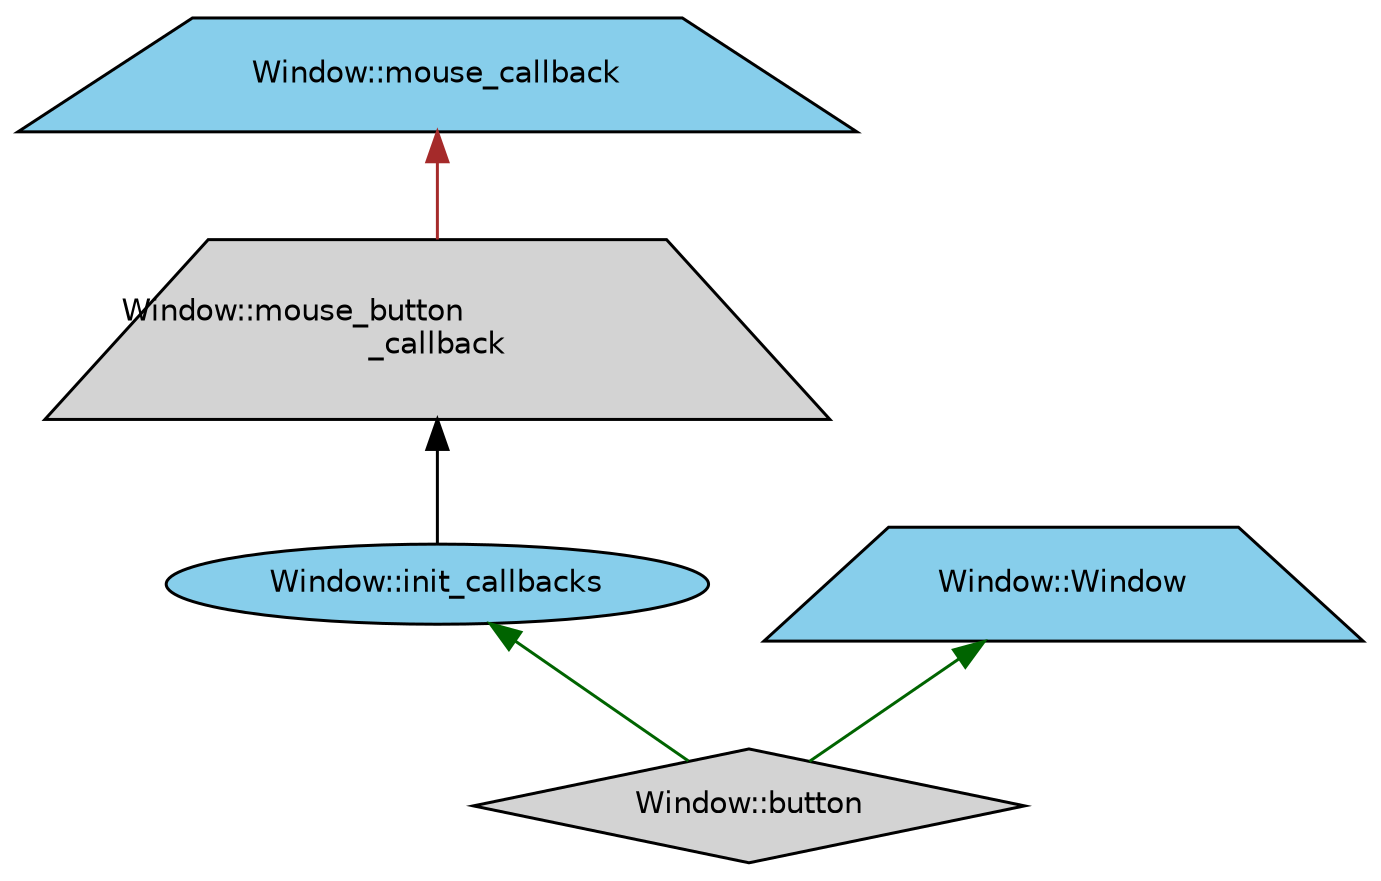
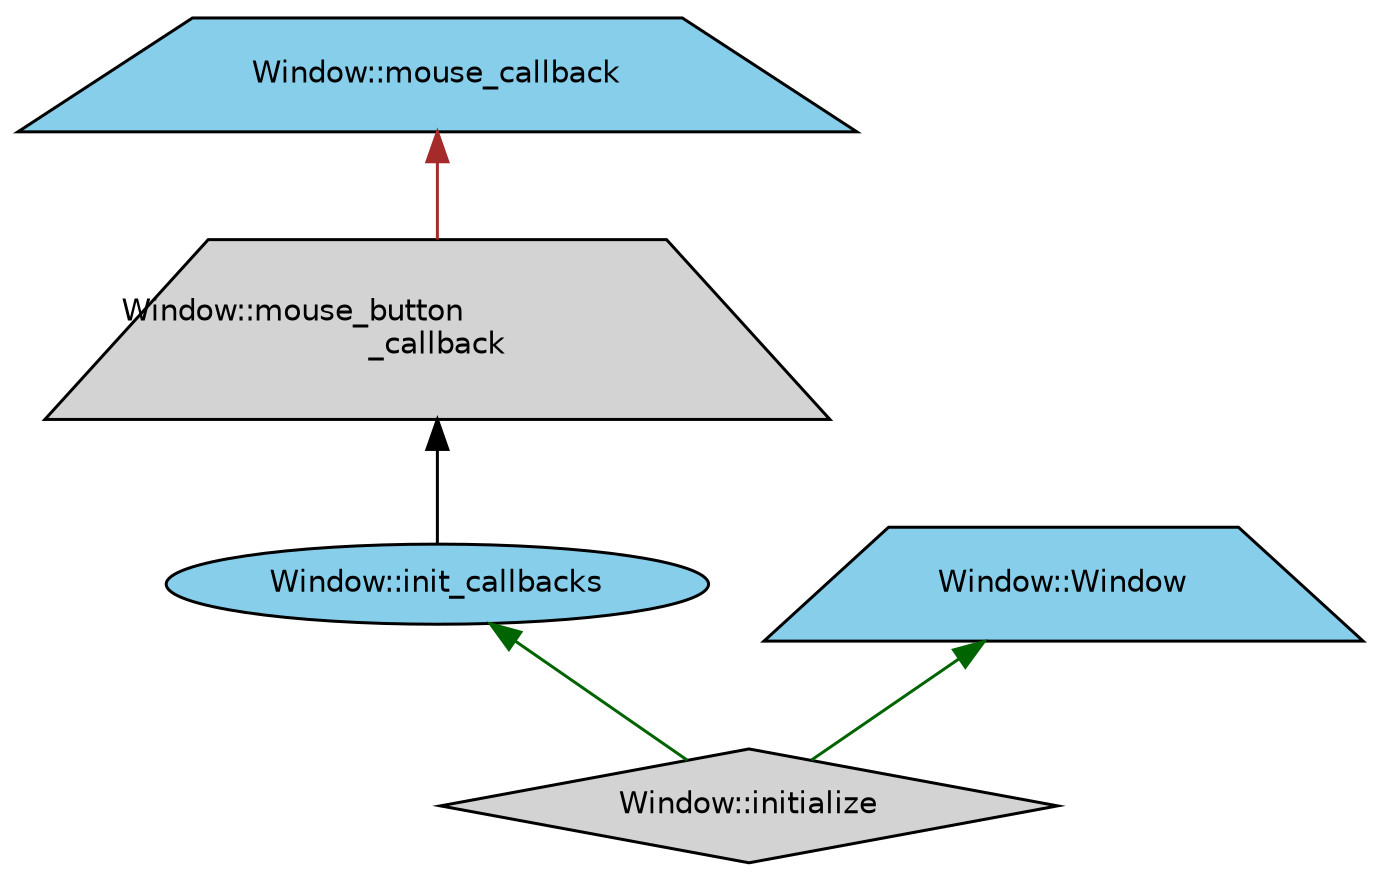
node "Window::button": label "Window::button" -> "Window::initialize"
